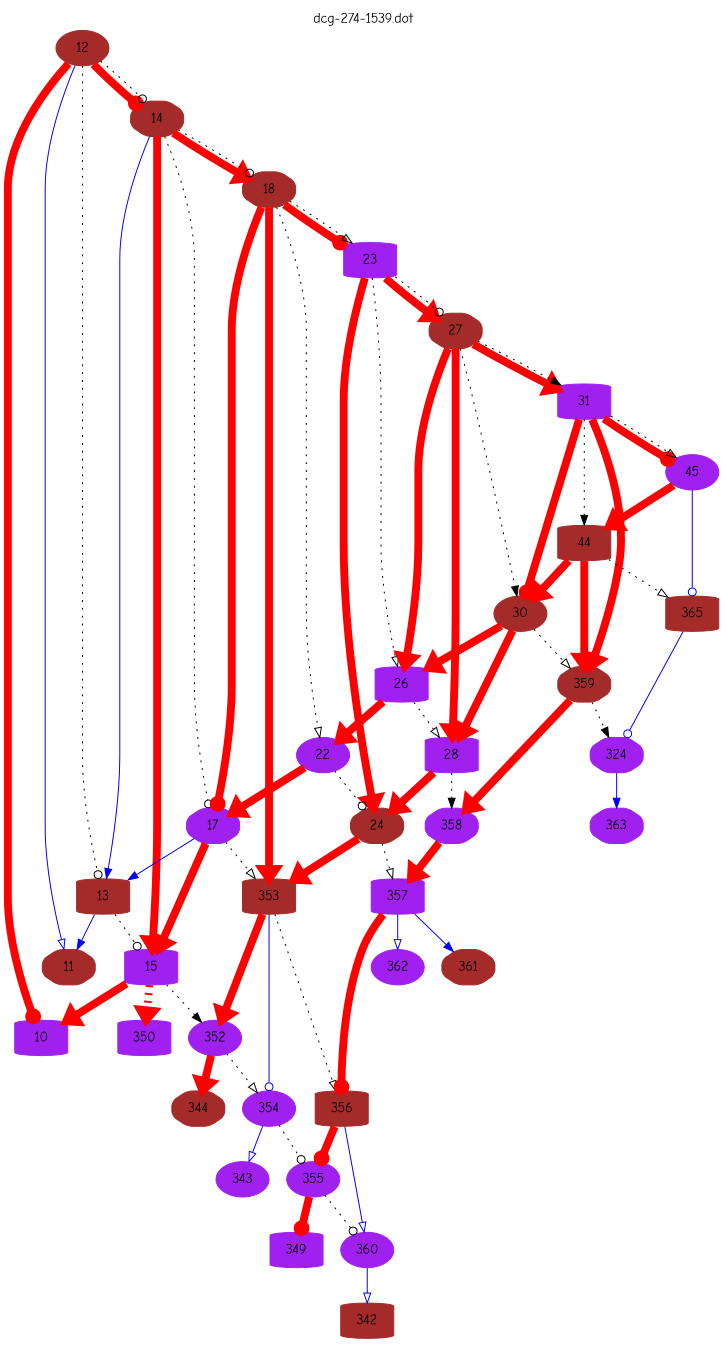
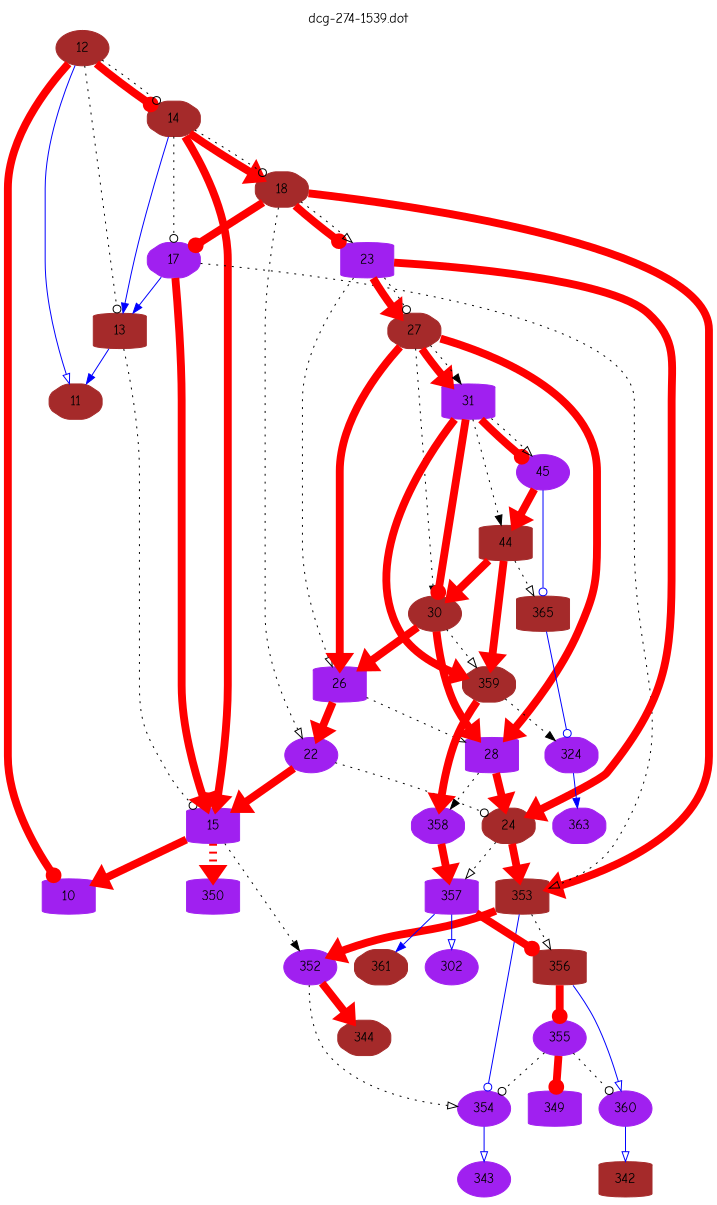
edge "22" -> "17": now "22" -> "15"
node "362": label "362" -> "302"
edge "354" -> "355": reversed
